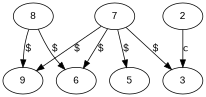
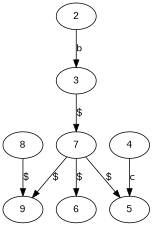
edge "7" -> "3": reversed
edge "8" -> "6": removed, label "$"
edge "2" -> "3": label "c" -> "b"
node "4": added
